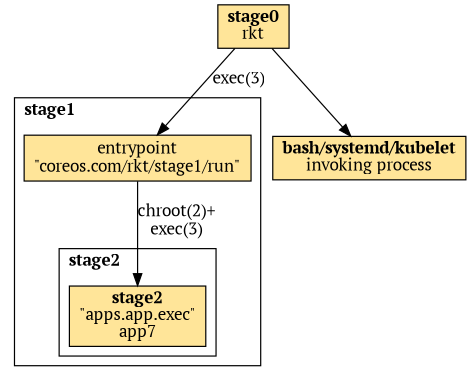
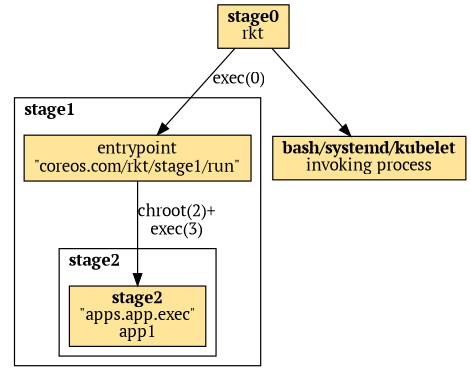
edge "stage0" -> "entrypoint": label "exec(3)" -> "exec(0)"
node "stage2": text "app7" -> "app1"
